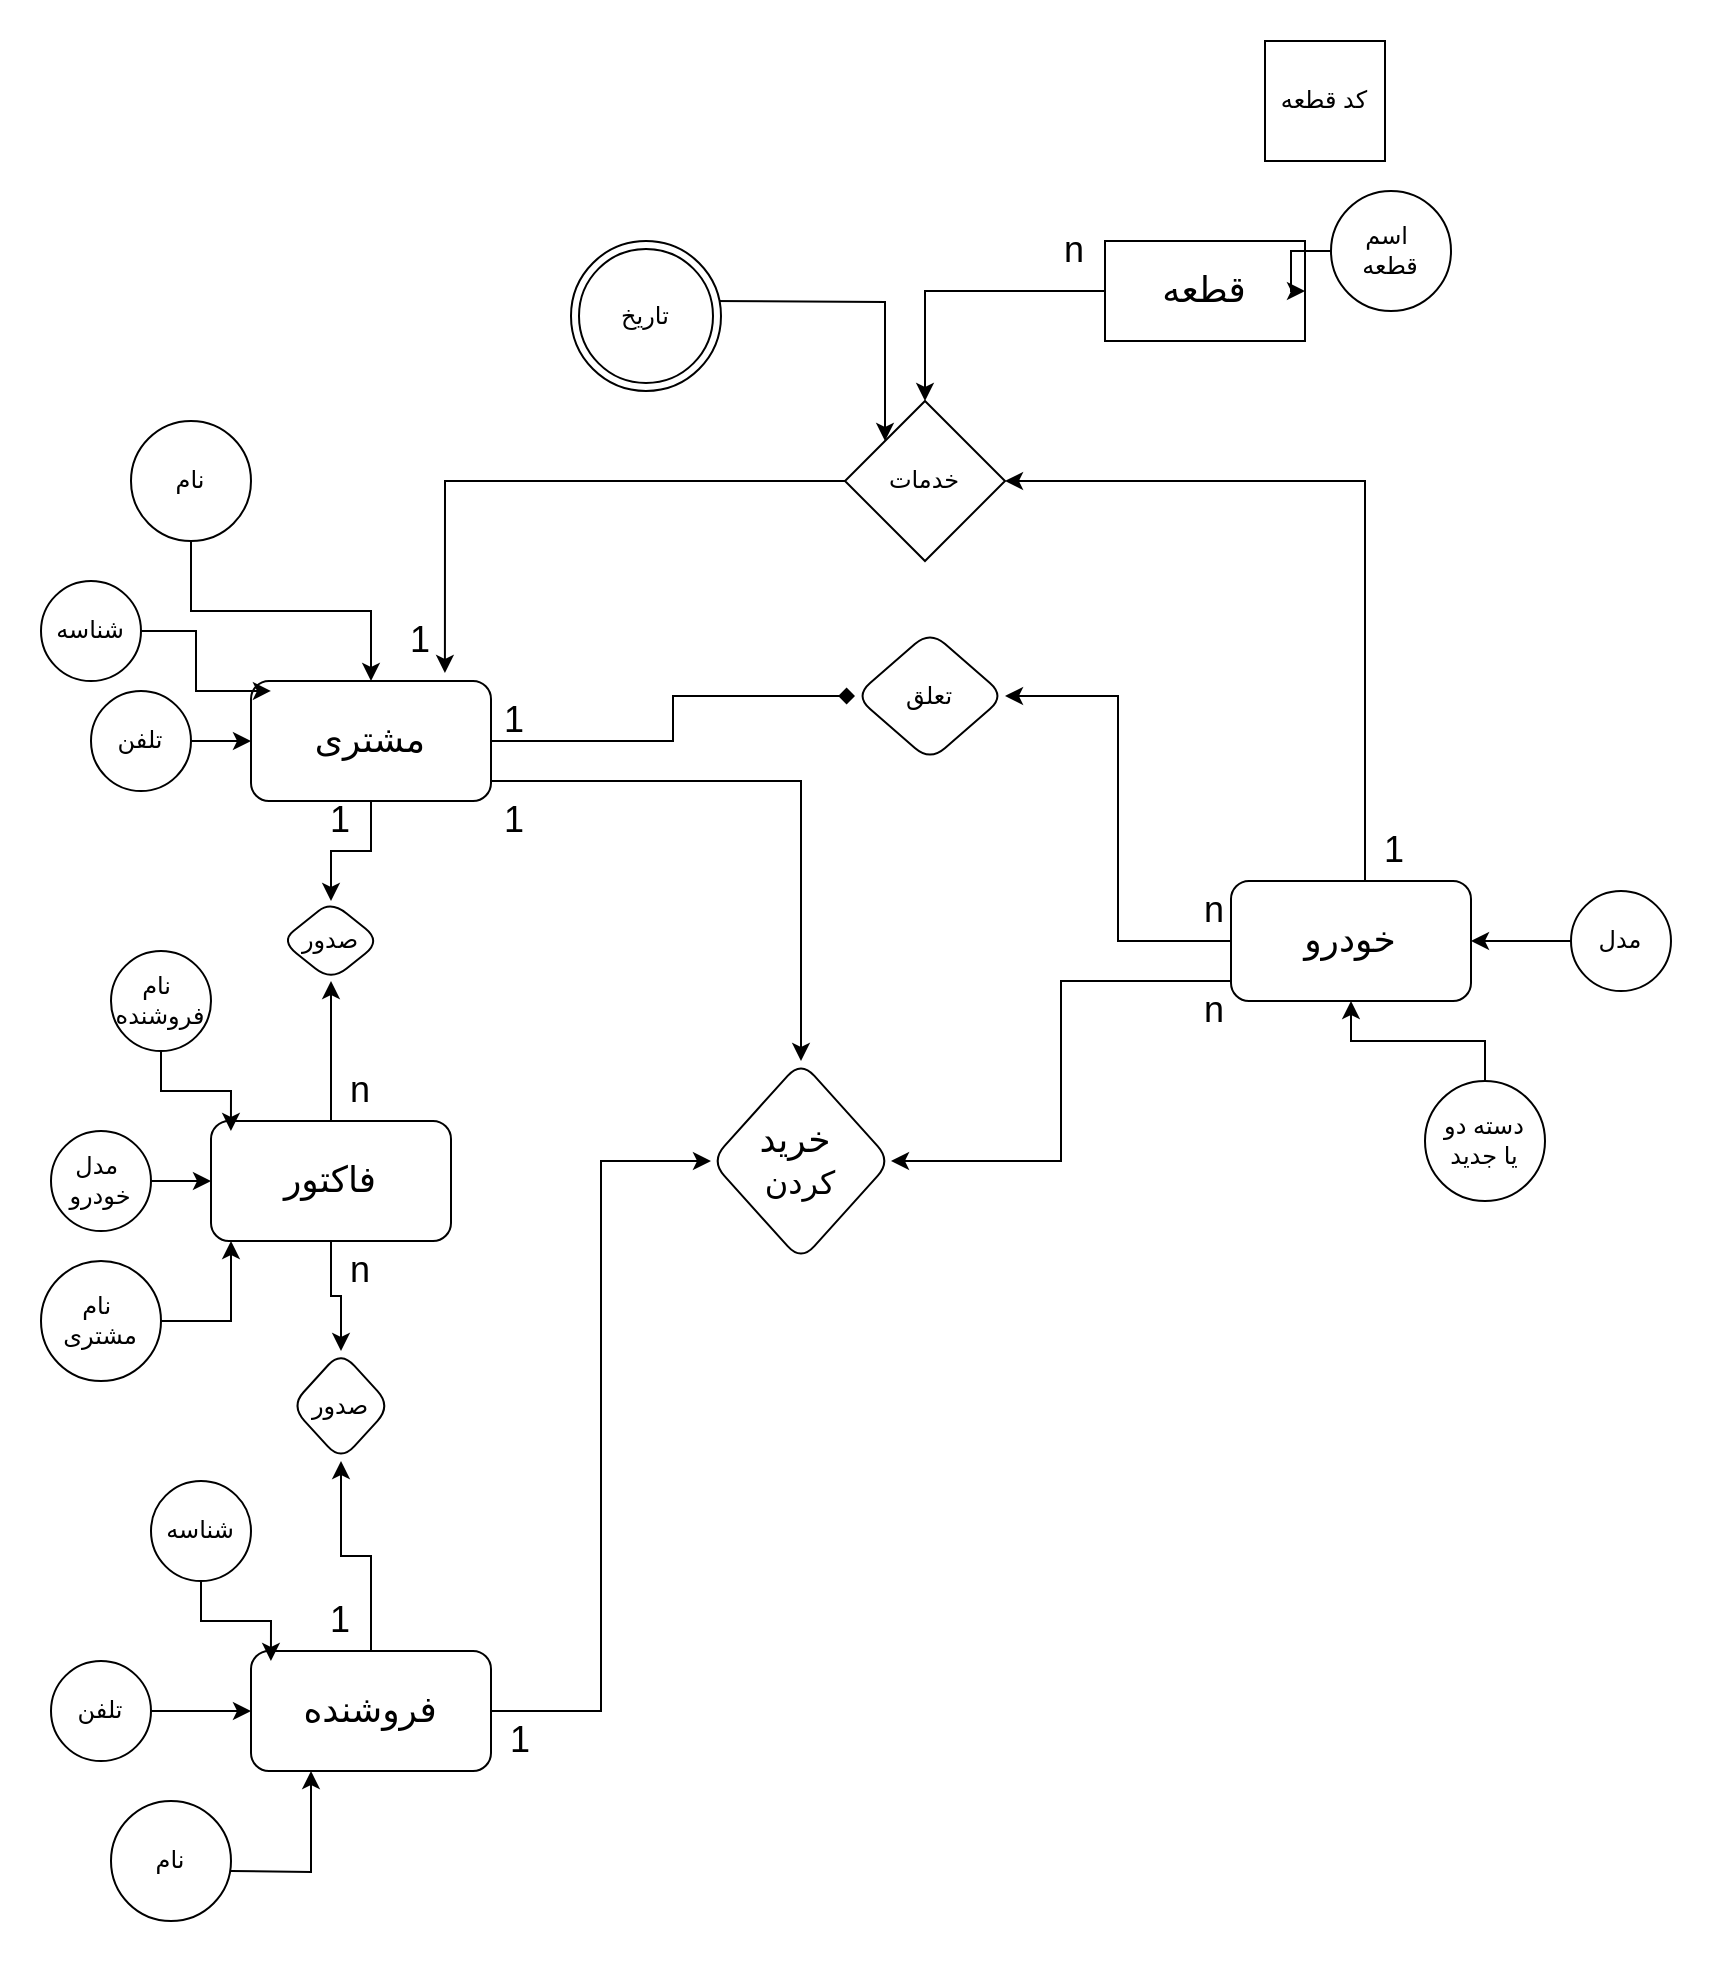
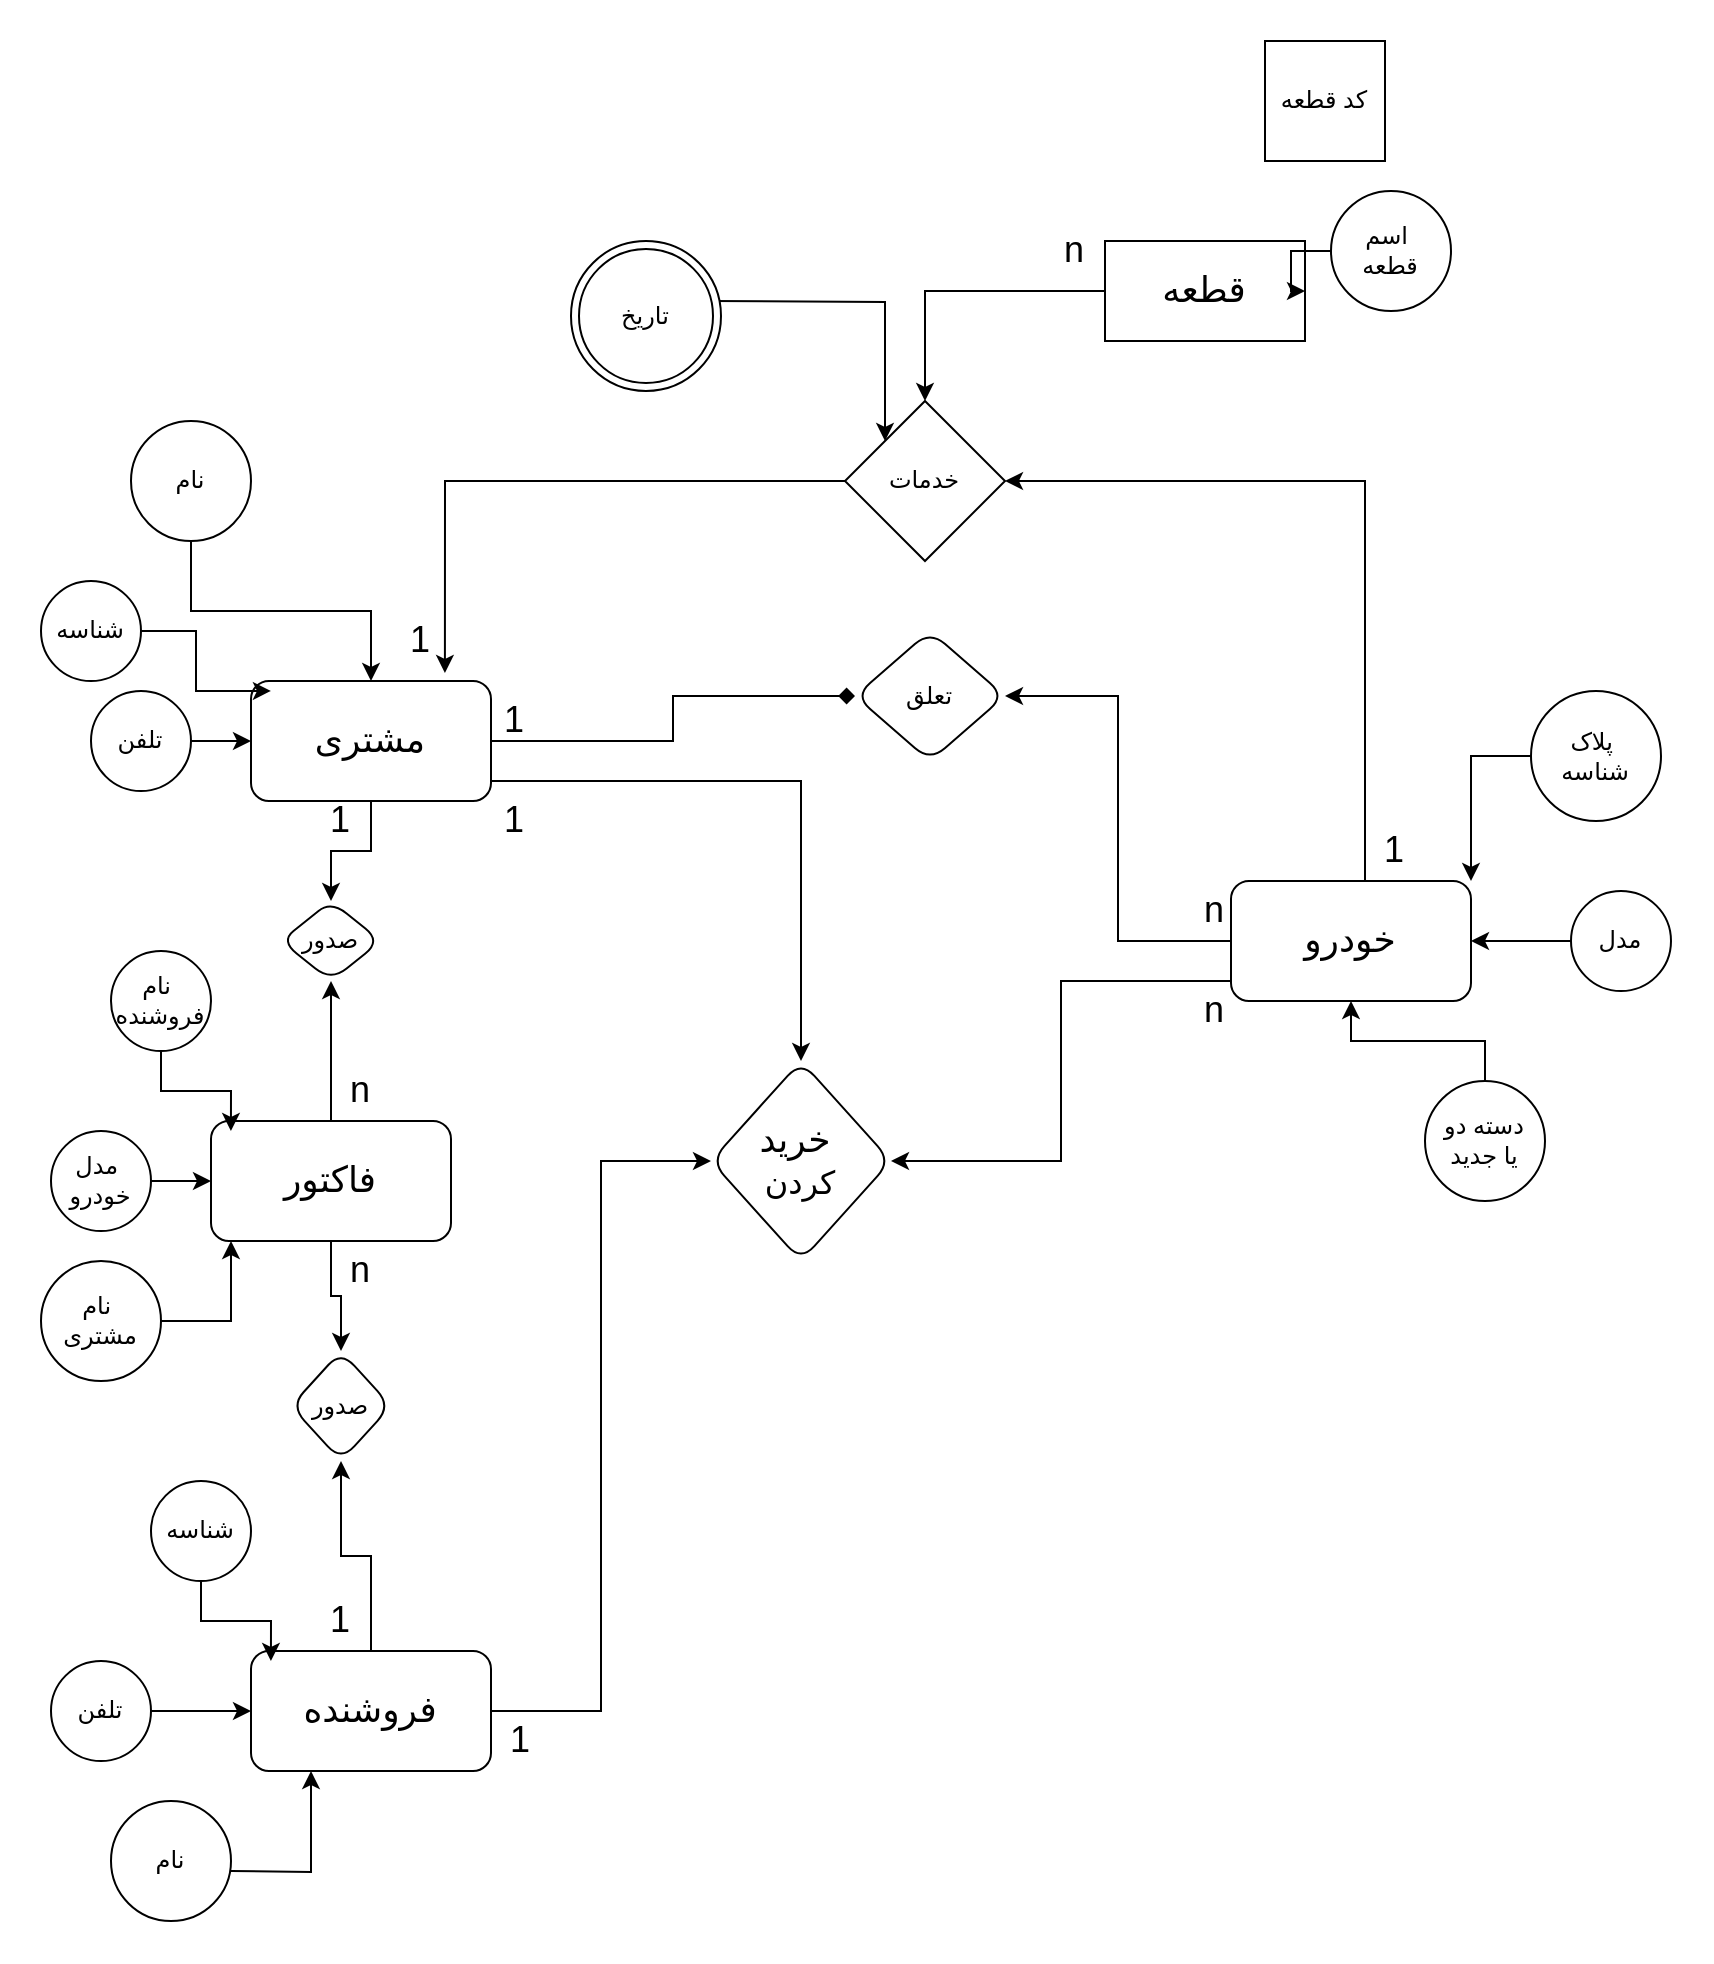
node "پلاک شناسه": added
edge "پلاک شناسه" -> "خودرو": added
